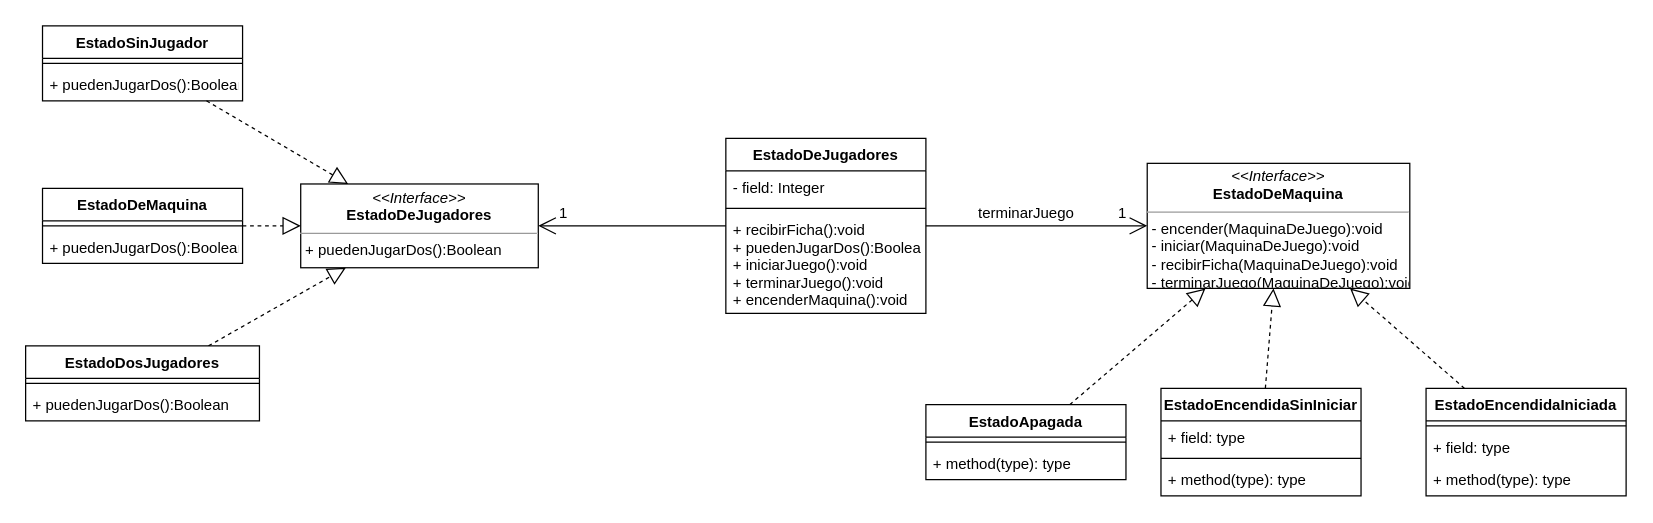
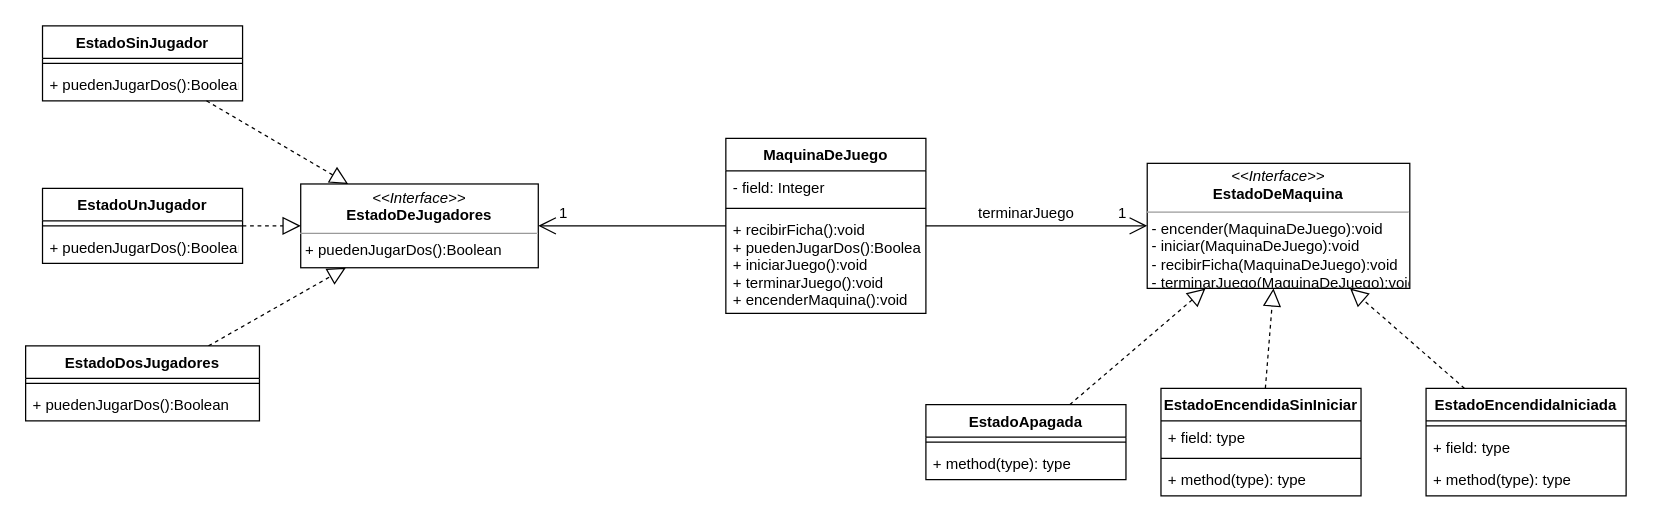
node "EstadoDeJugadores": label "EstadoDeJugadores" -> "MaquinaDeJuego"
node "EstadoDeMaquina": label "EstadoDeMaquina" -> "EstadoUnJugador"
